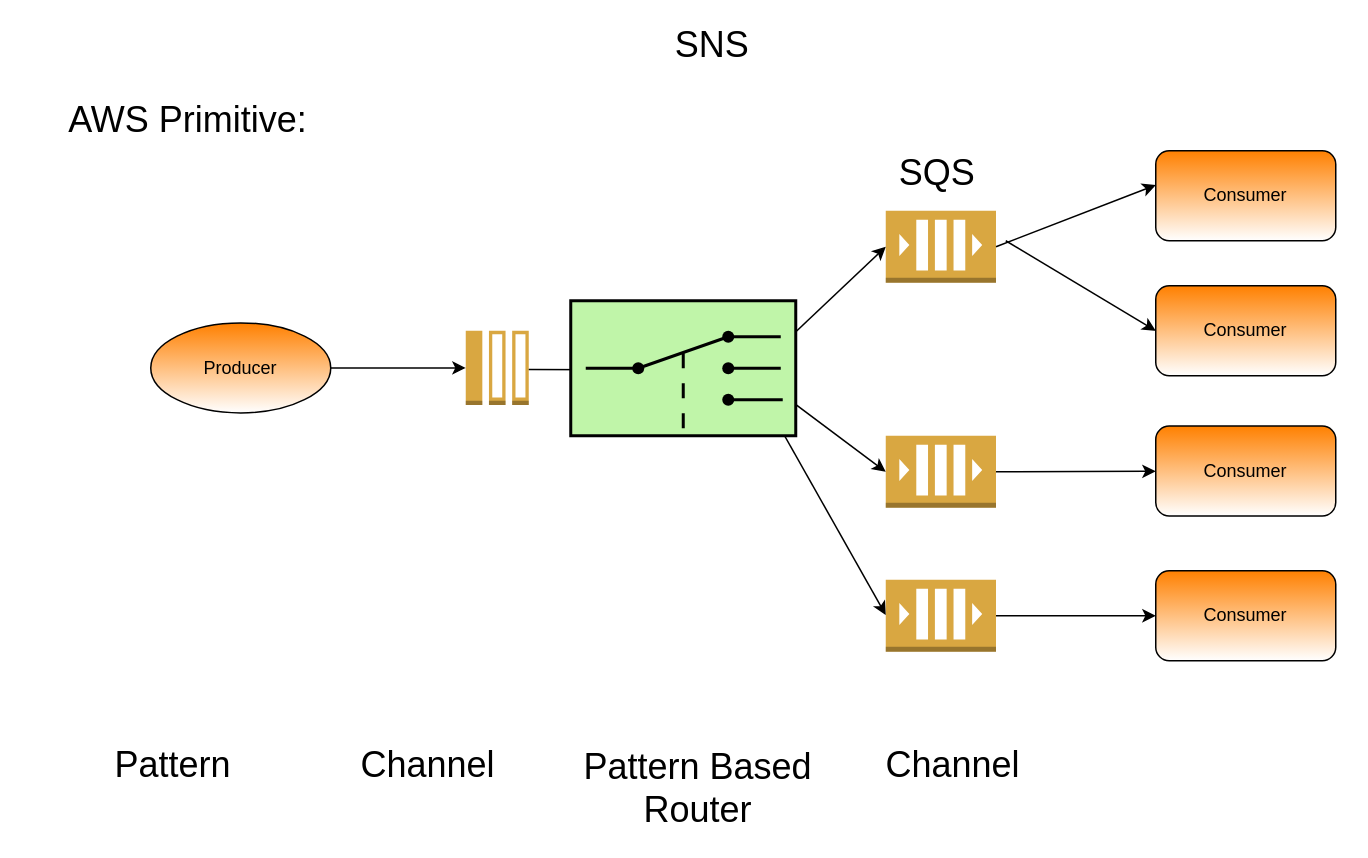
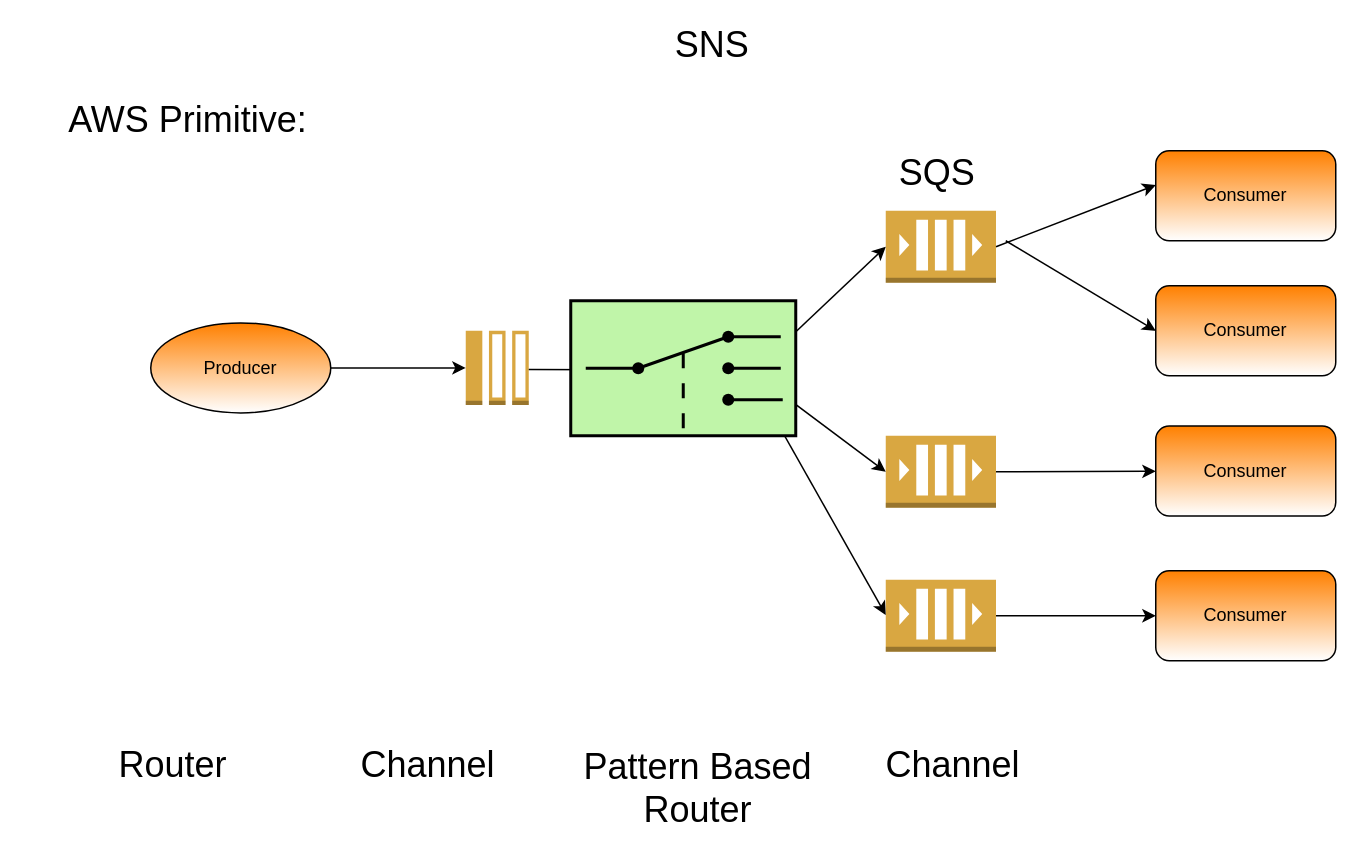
node "Pattern": label "Pattern" -> "Router"
